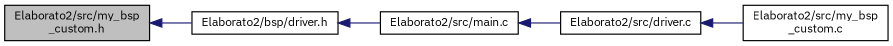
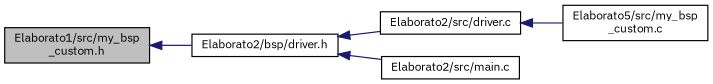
node "Elaborato2/src/my_bsp _custom.h": label "Elaborato2/src/my_bsp _custom.h" -> "Elaborato1/src/my_bsp _custom.h"
edge "Elaborato2/src/driver.c" -> "Elaborato2/src/main.c": now "Elaborato2/src/driver.c" -> "Elaborato2/bsp/driver.h"
node "Elaborato2/src/my_bsp _custom.c": label "Elaborato2/src/my_bsp _custom.c" -> "Elaborato5/src/my_bsp _custom.c"
